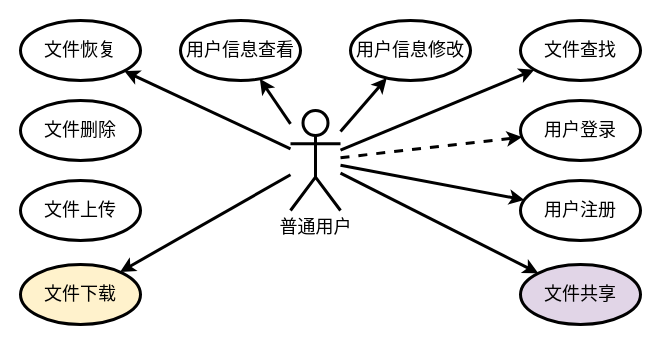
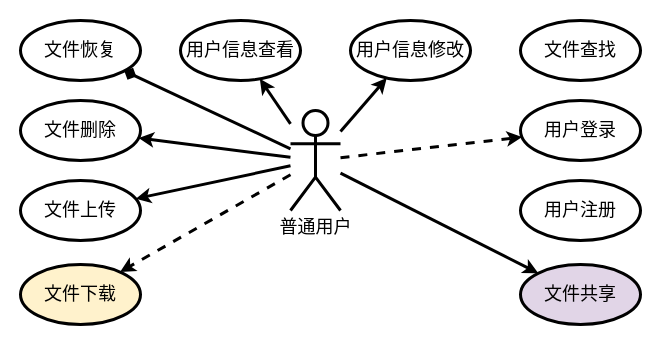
edge "普通用户" -> "文件恢复": arrowhead classic -> diamond
edge "普通用户" -> "文件查找": now "普通用户" -> "文件上传"
edge "普通用户" -> "文件删除": added
edge "普通用户" -> "用户注册": removed
edge "普通用户" -> "文件下载": style solid -> dashed
